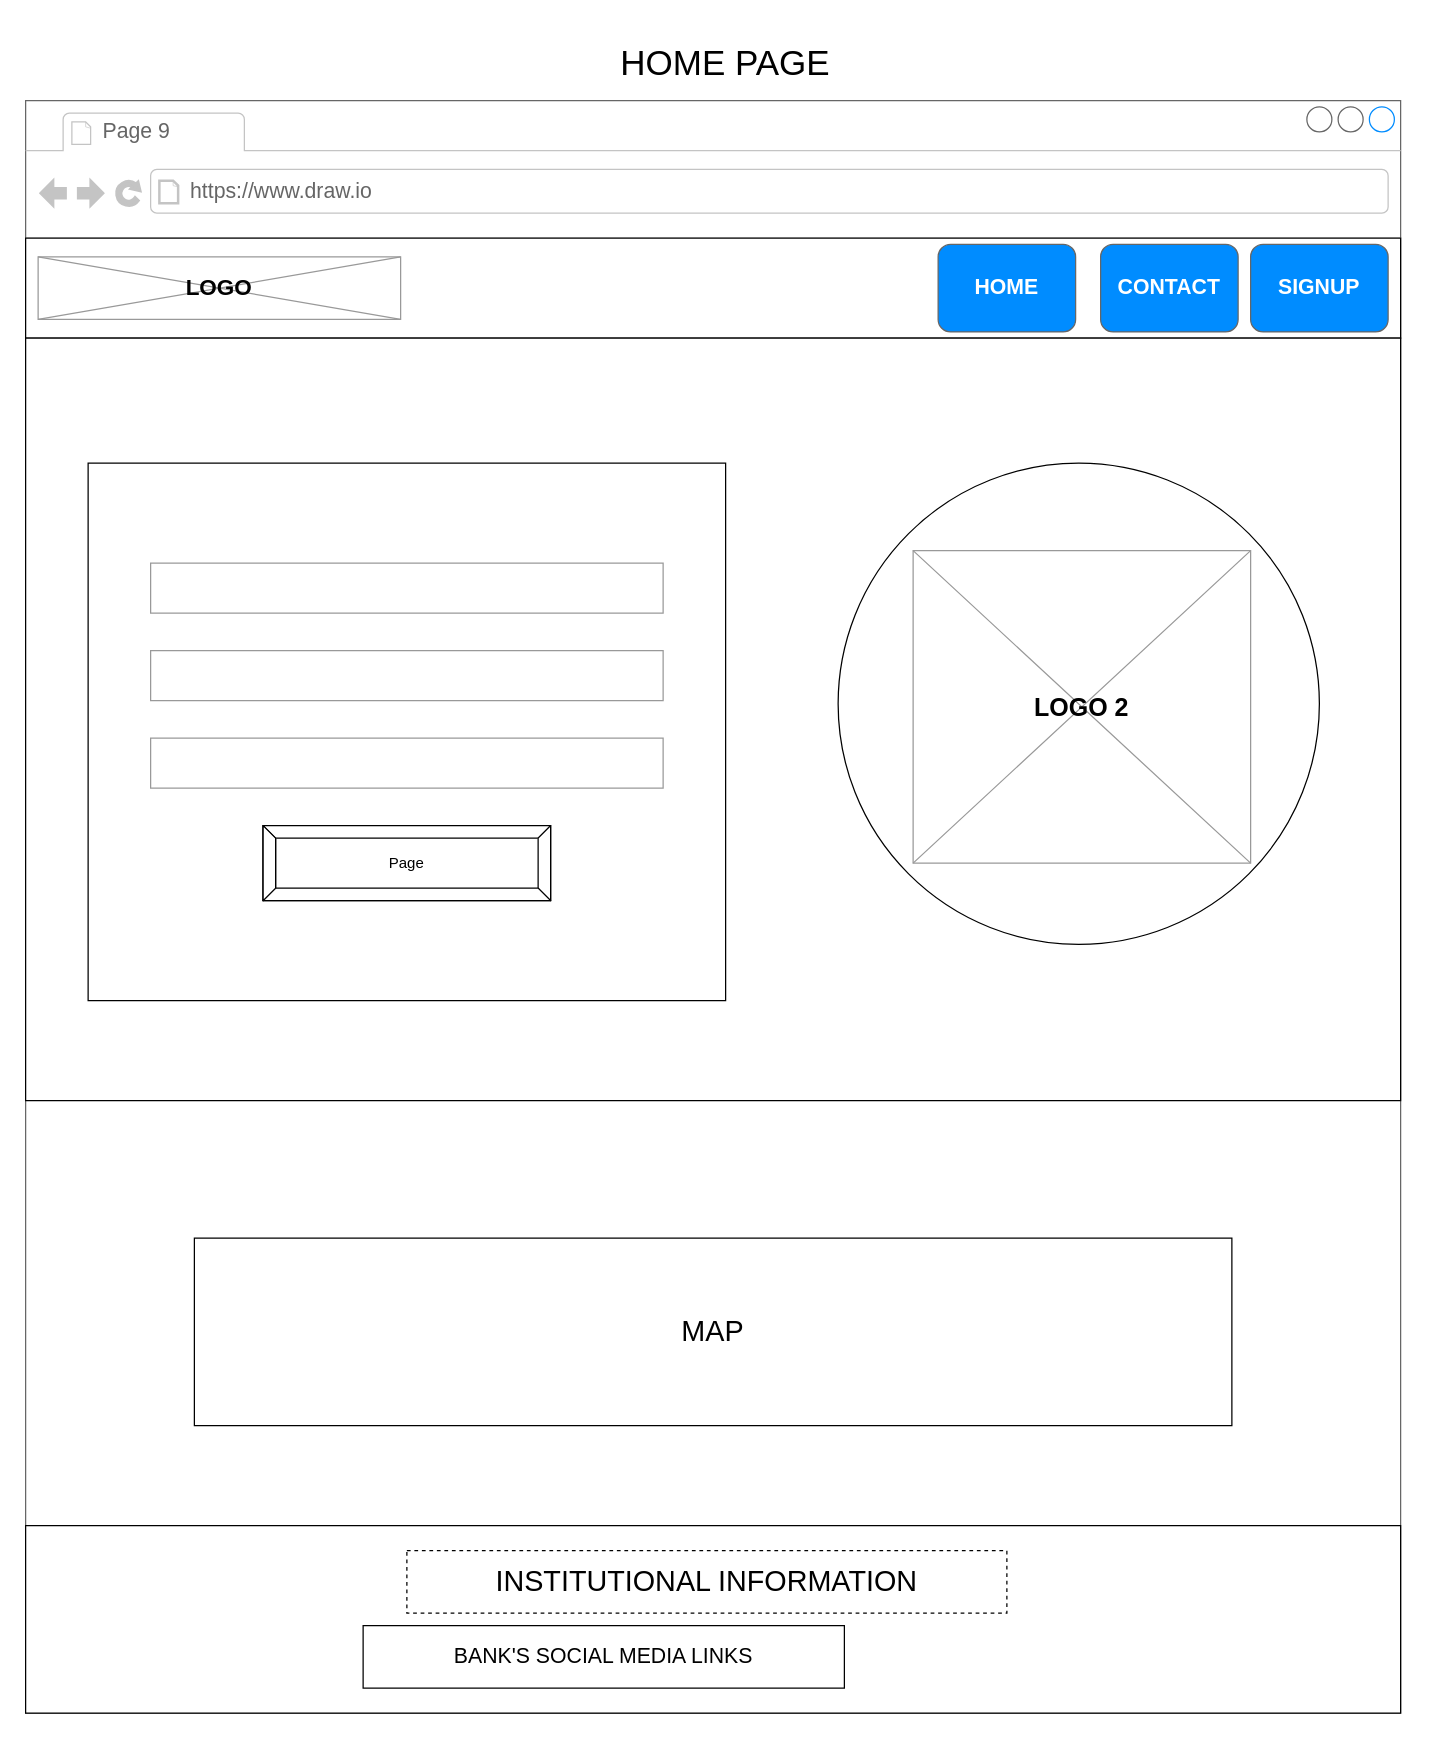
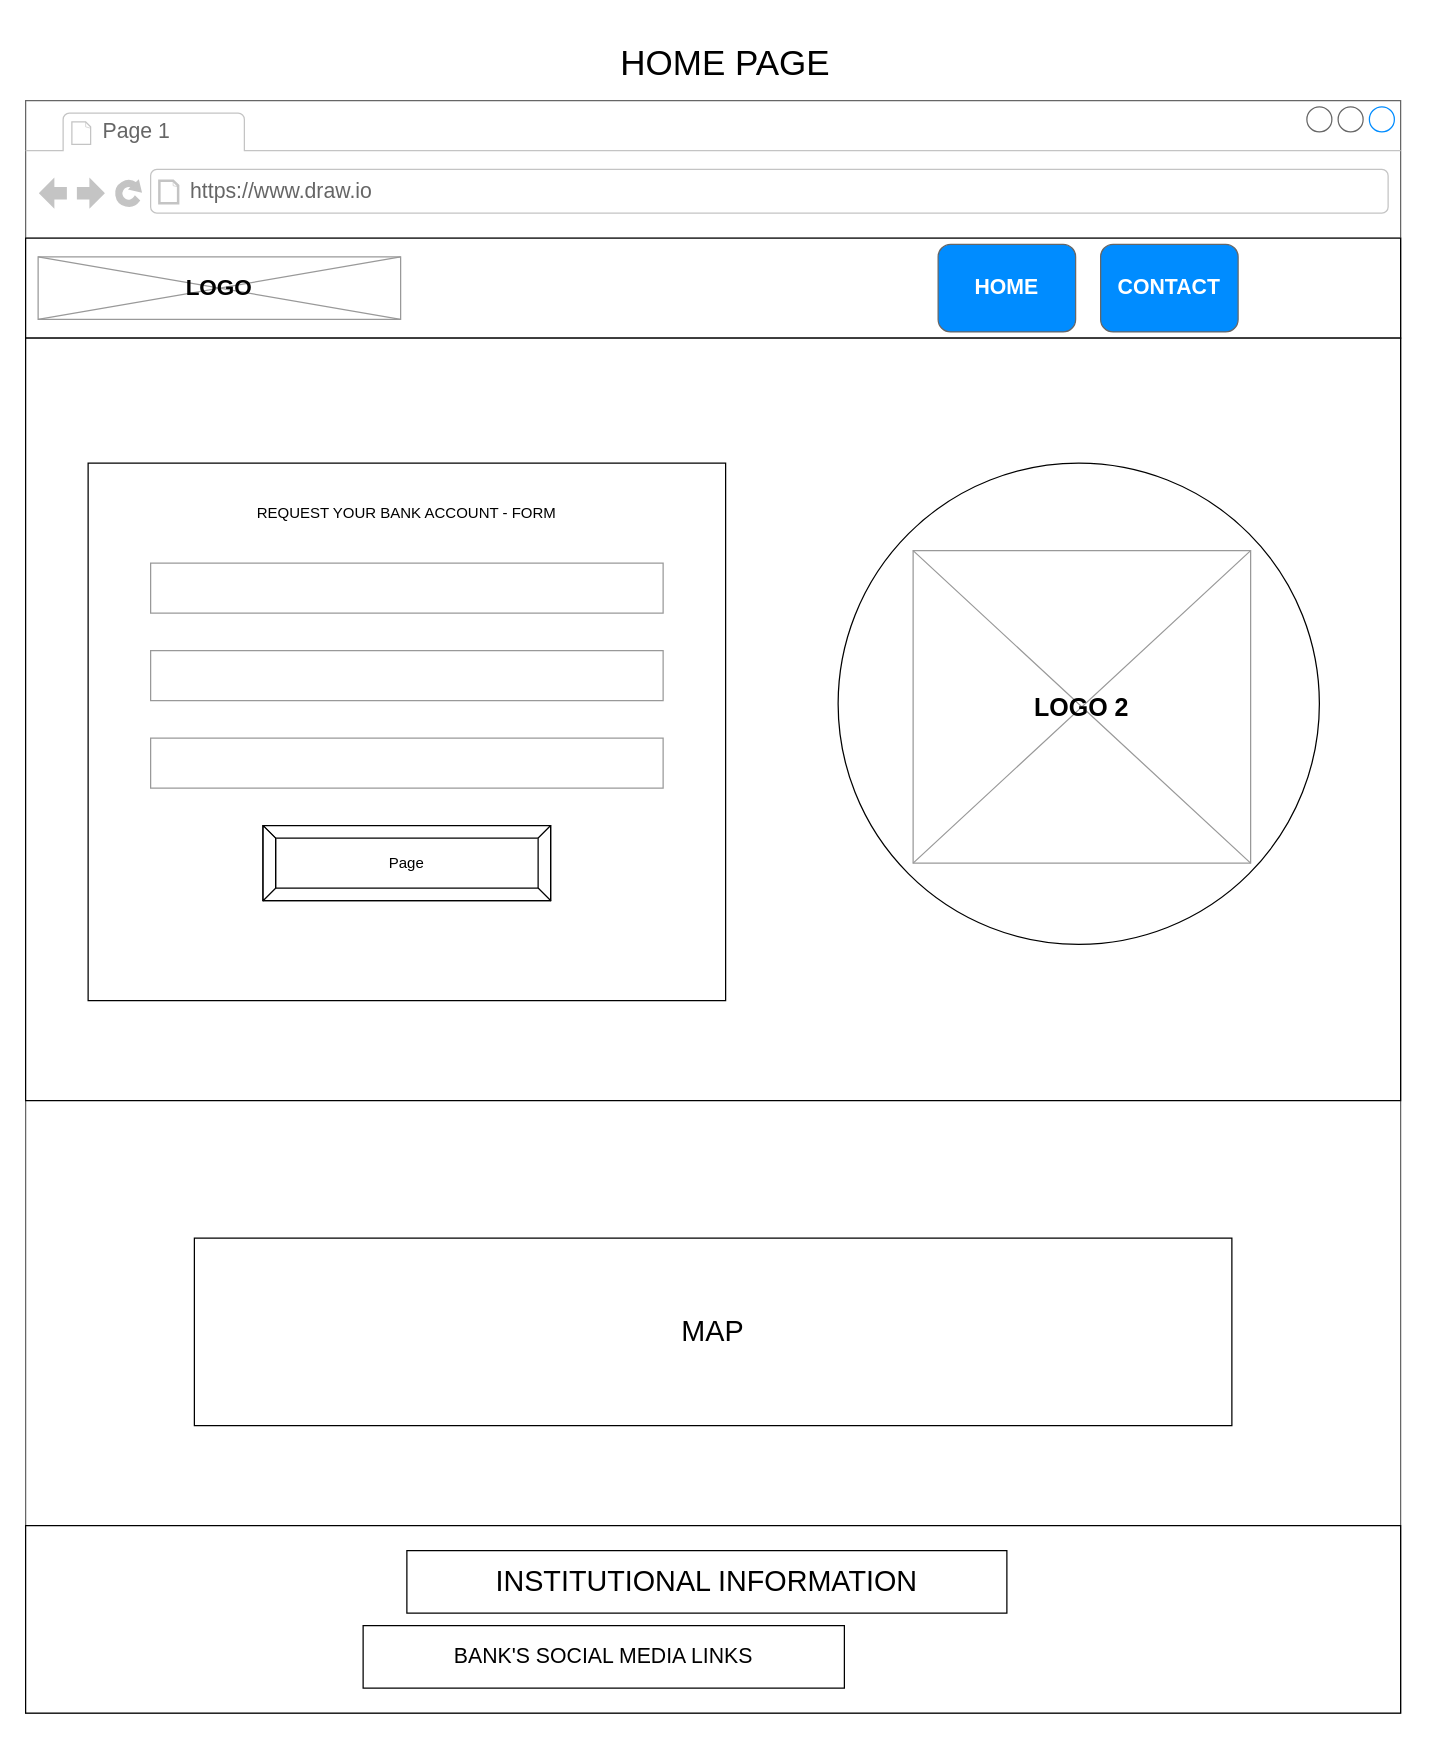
node "Page 9": label "Page 9" -> "Page 1"
node "SIGNUP": removed
node "REQUEST YOUR BANK ACCOUNT - FORM": added
node "INSTITUTIONAL INFORMATION": style dashed -> solid
